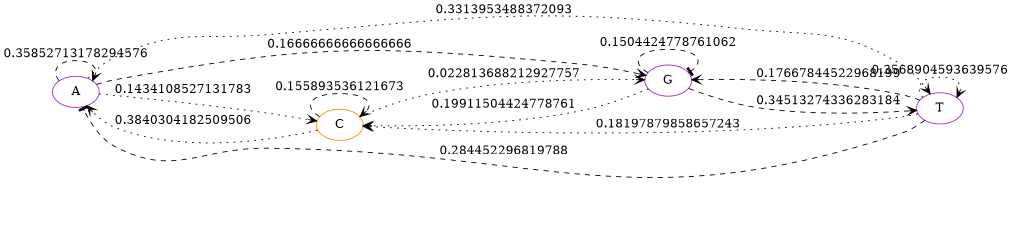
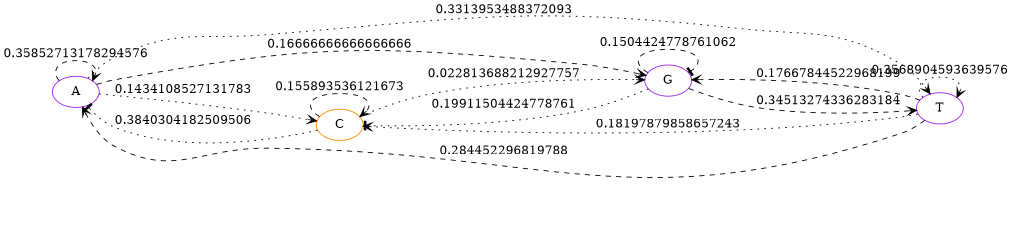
edge "G" -> "C": arrowhead vee -> tee
edge "C" -> "A": arrowhead vee -> tee
edge "T" -> "A": arrowhead tee -> vee
